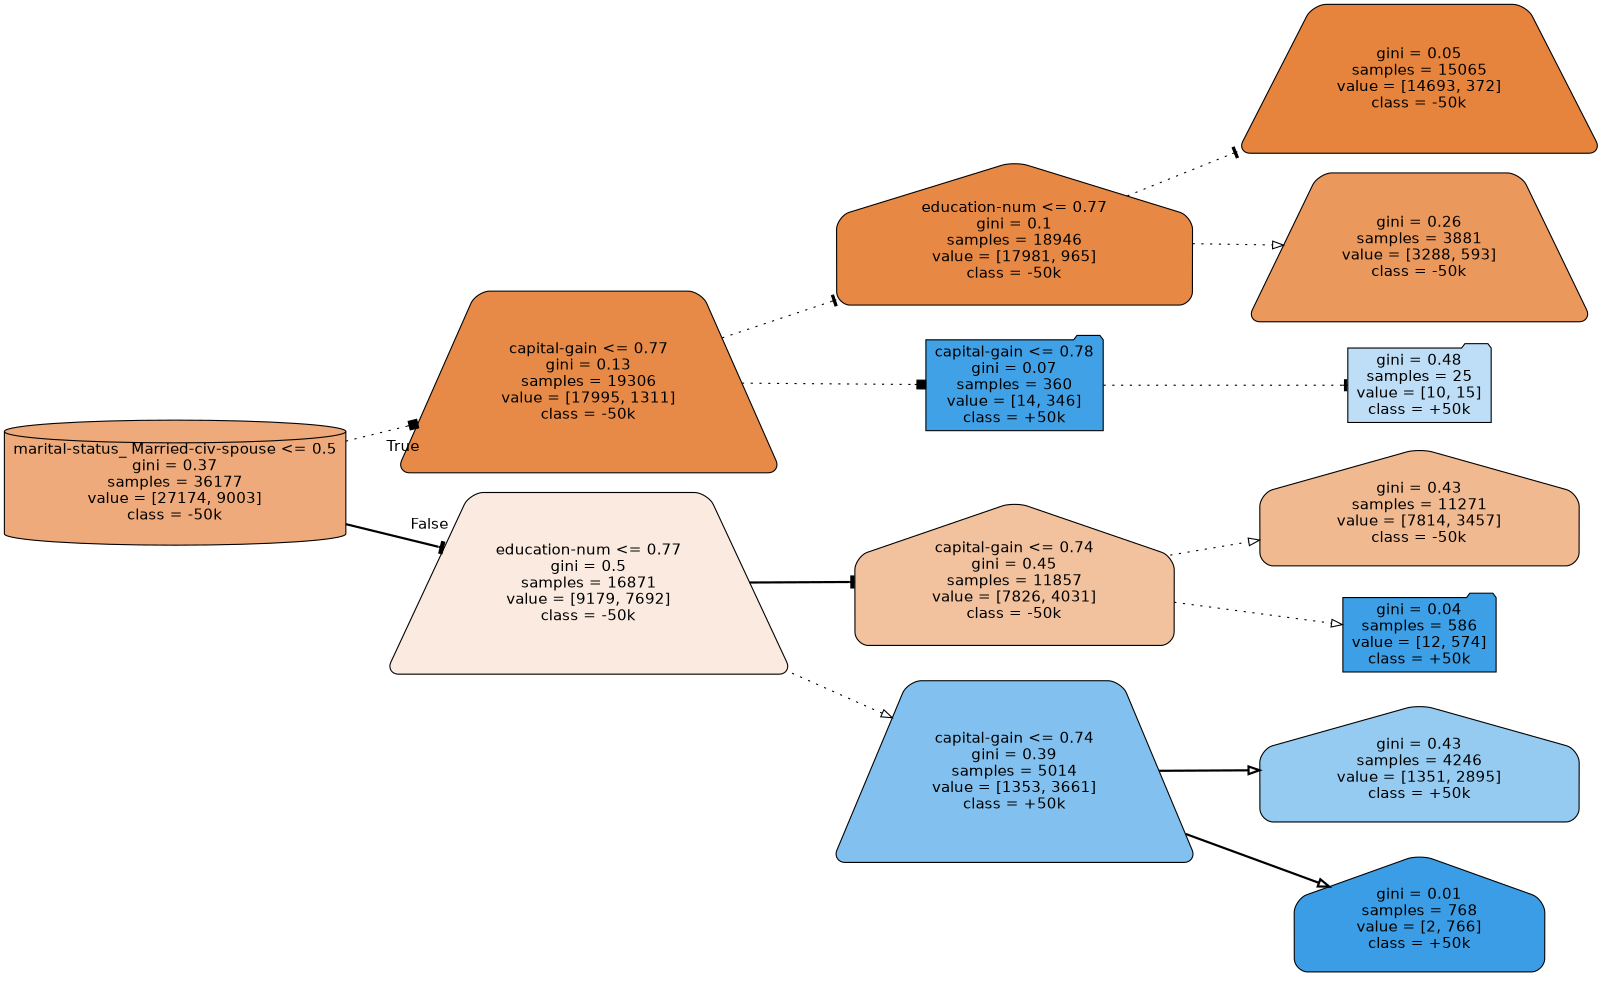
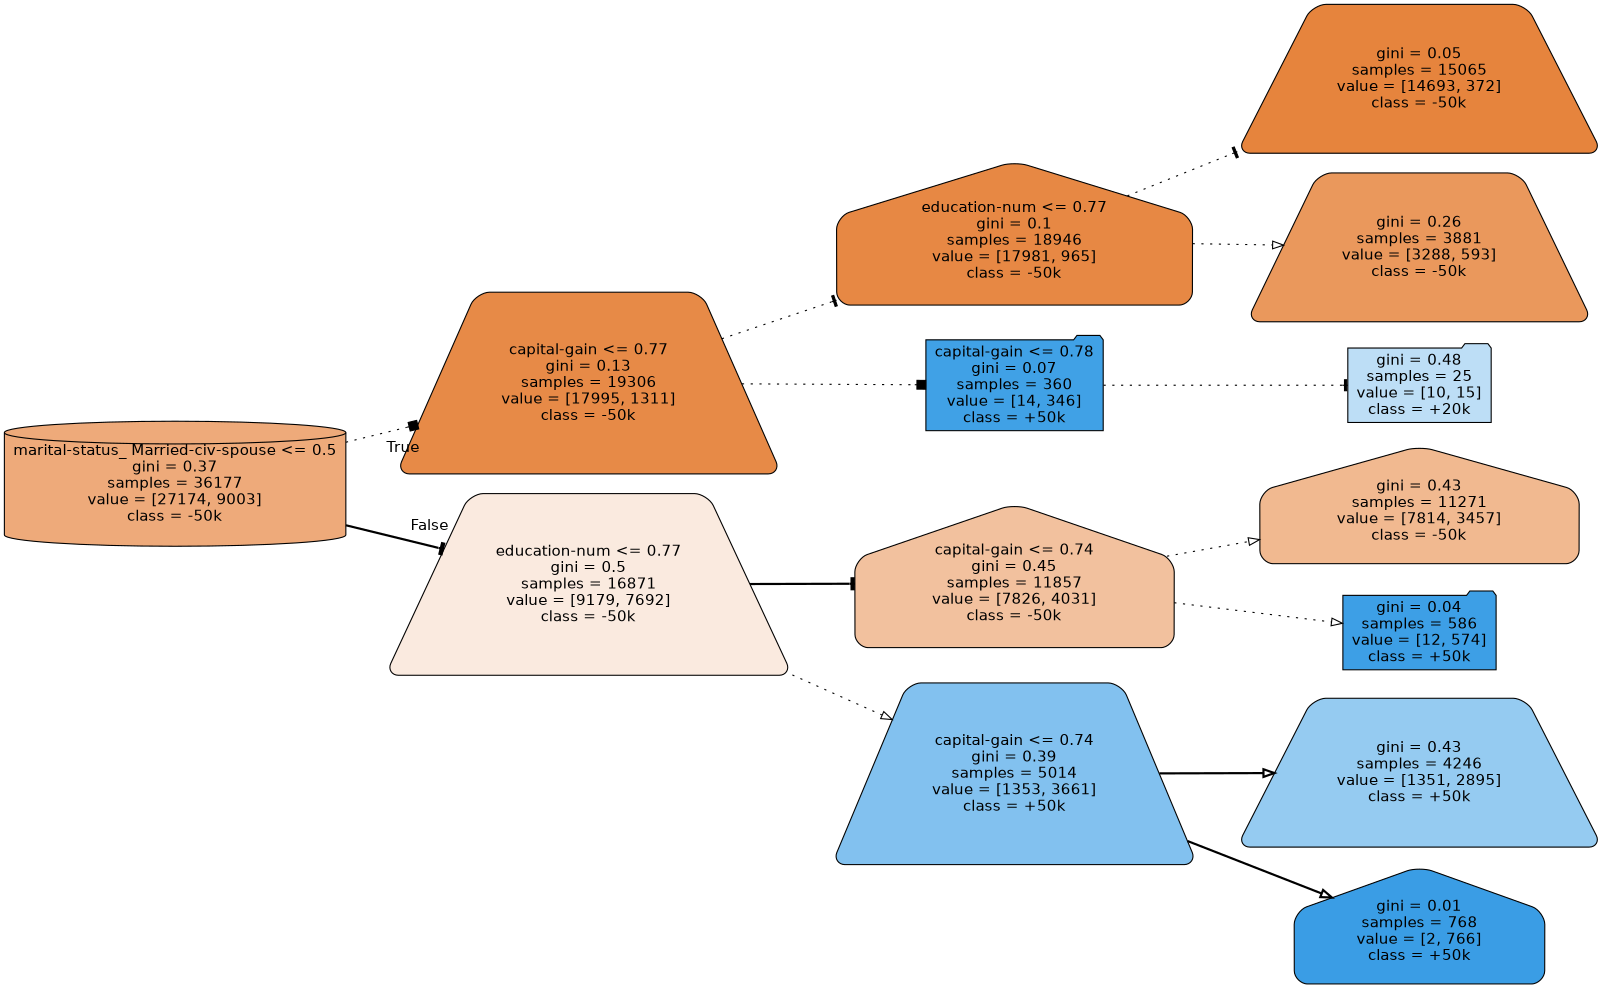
node "gini = 0.48 samples = 25 value = [10, 15] class = +50k": label "gini = 0.48 samples = 25 value = [10, 15] class = +50k" -> "gini = 0.48 samples = 25 value = [10, 15] class = +20k"
node "gini = 0.43 samples = 4246 value = [1351, 2895] class = +50k": shape house -> trapezium
